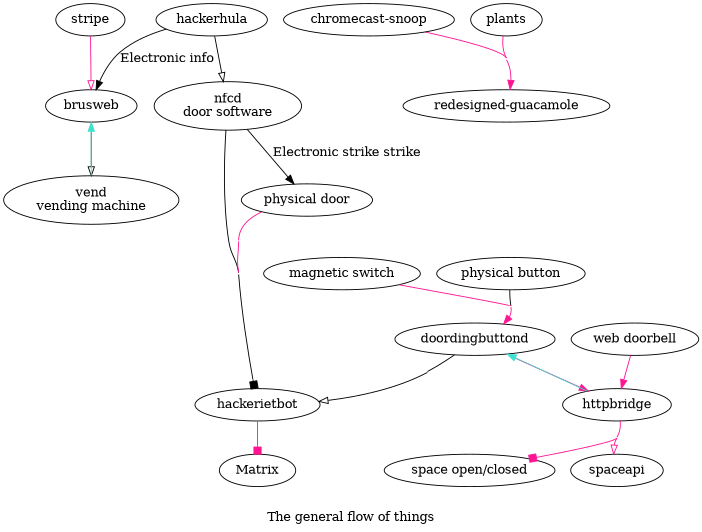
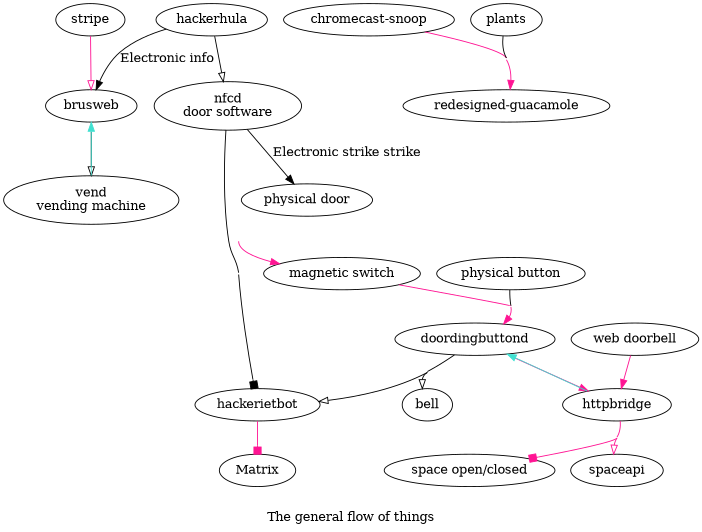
edge "plants" -> "redesigned-guacamole": color deeppink -> black
edge "physical door" -> "hackerietbot": now "physical door" -> "magnetic switch"
node "bell": added
